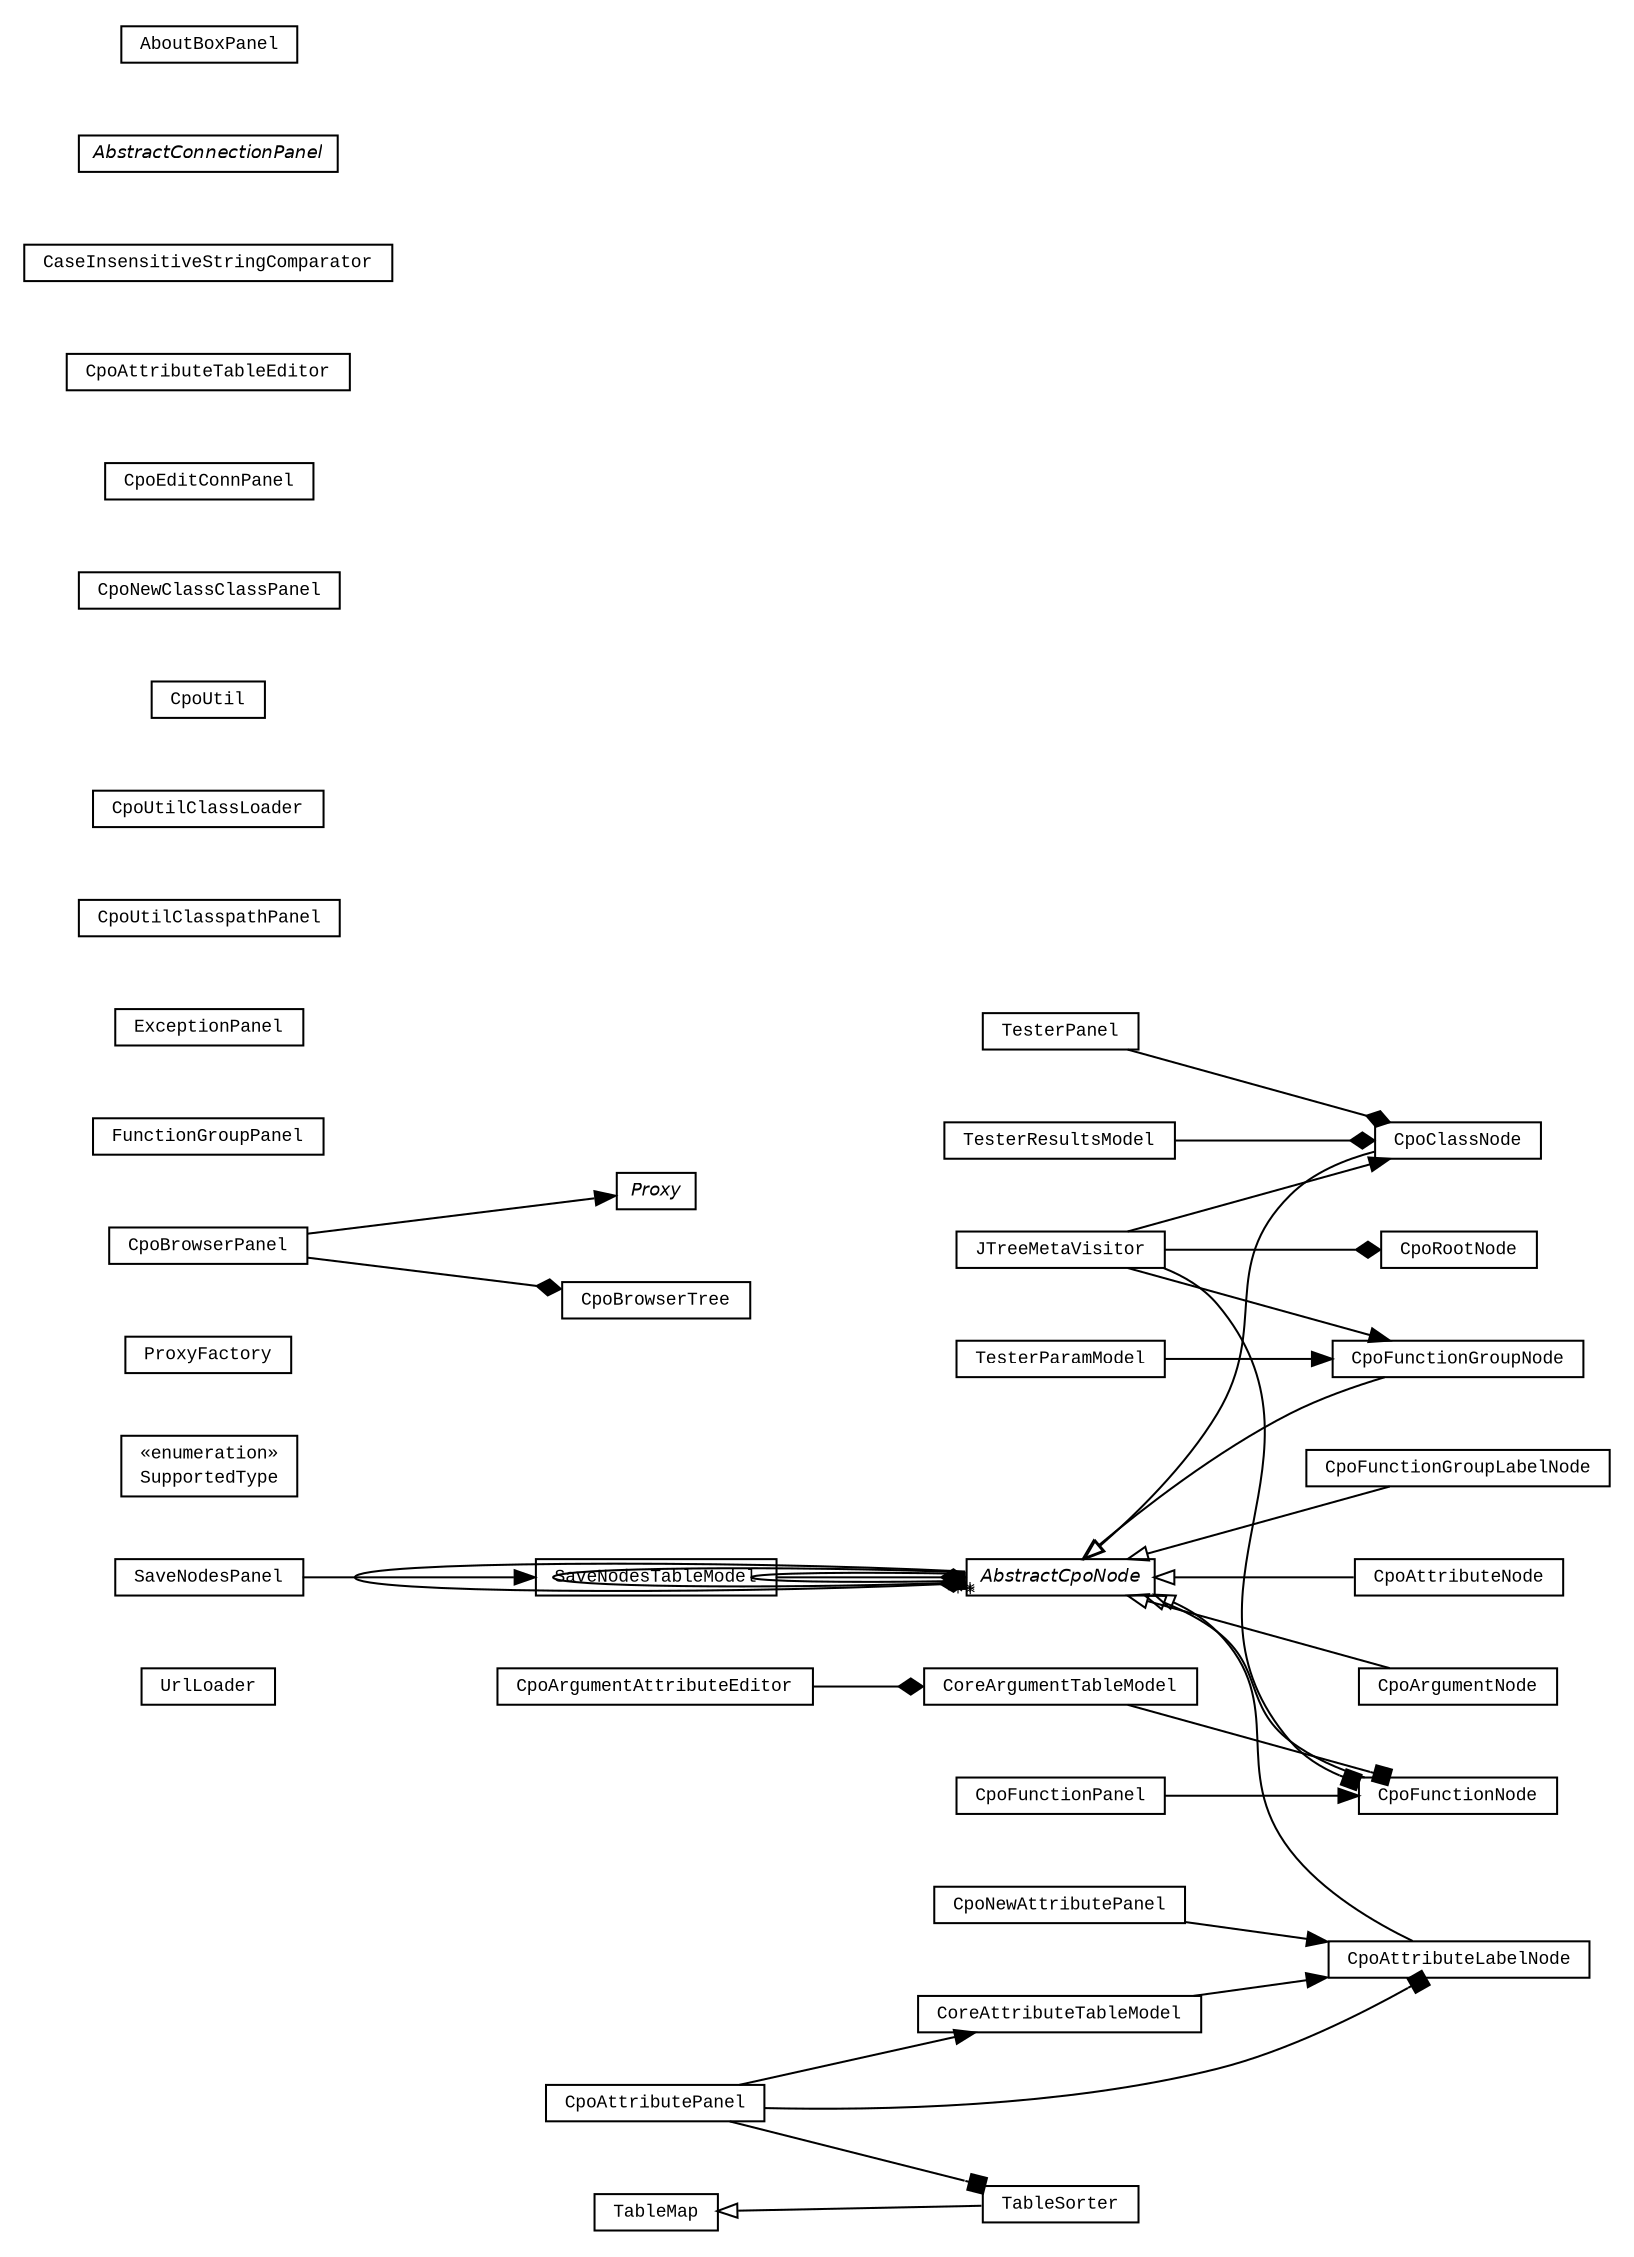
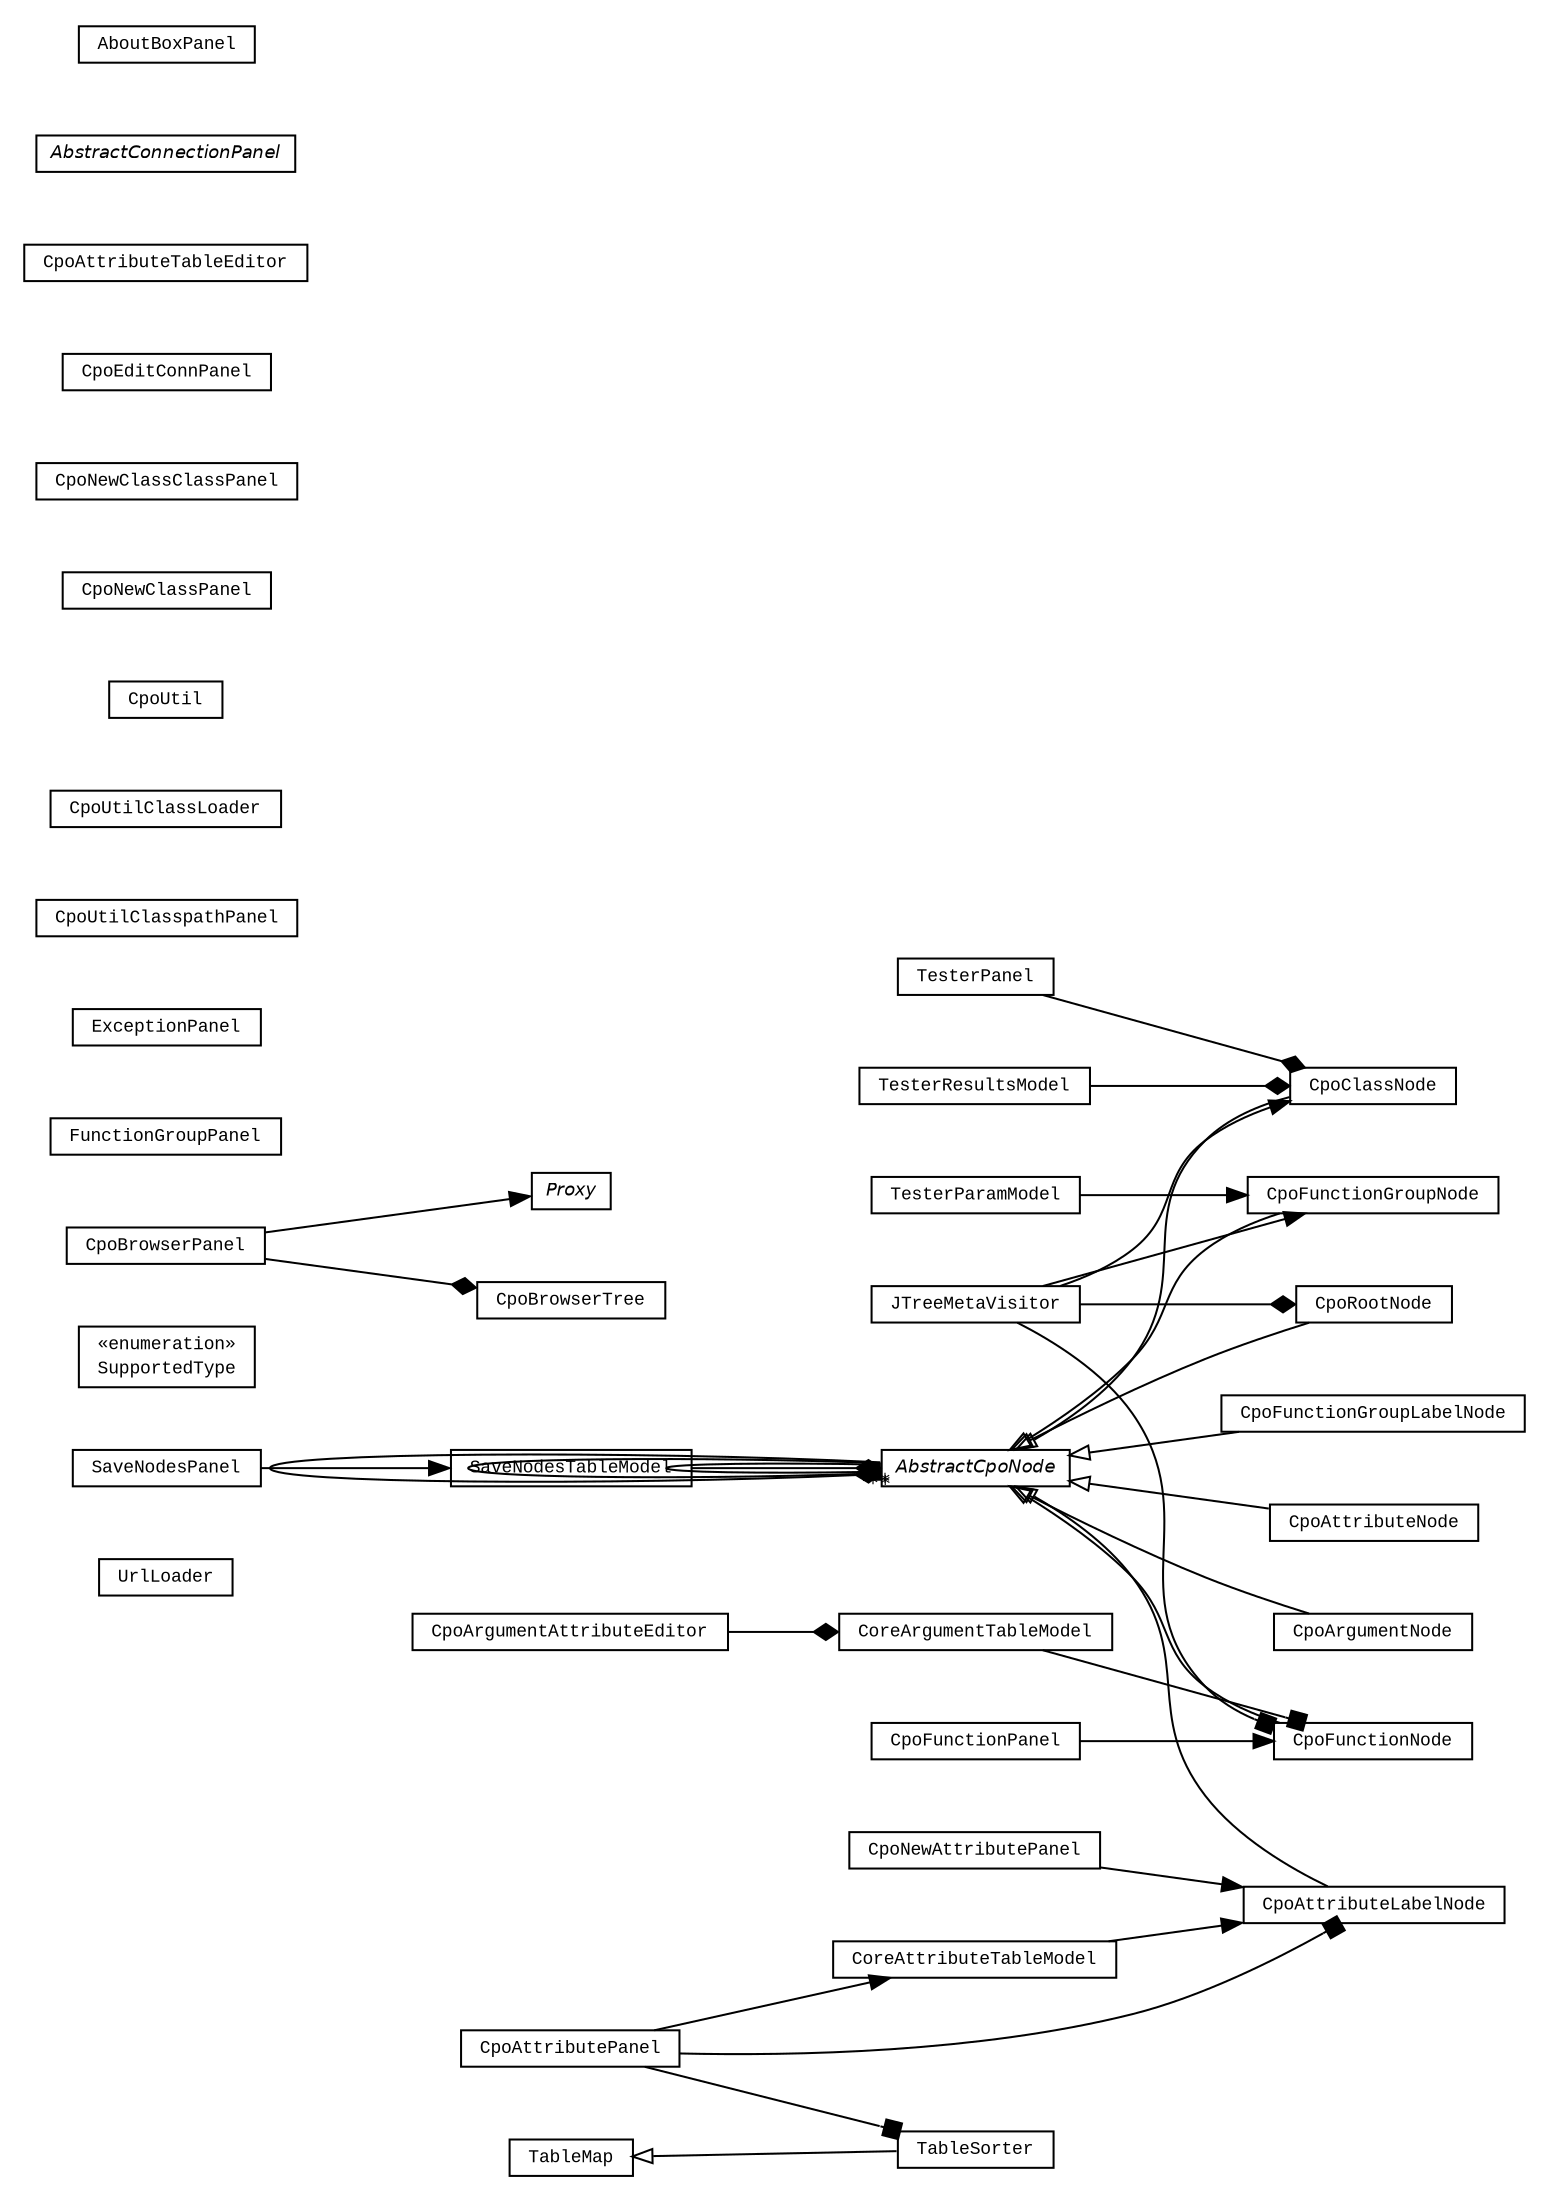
node "CaseInsensitiveStringComparator": removed
node "CpoNewClassPanel": added
node "ProxyFactory": removed
edge "CpoRootNode" -> "AbstractCpoNode": added
